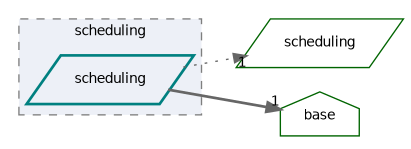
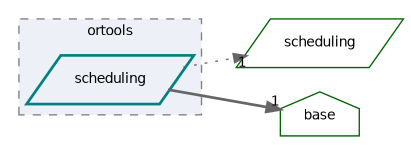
cluster "scheduling": label "scheduling" -> "ortools"
